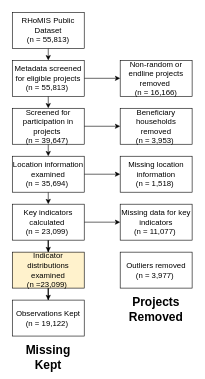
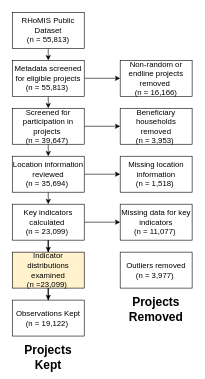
node "Location information examined(n = 35,694)": label "Location information examined(n = 35,694)" -> "Location information reviewed(n = 35,694)"
node "Missing Kept": label "Missing Kept" -> "Projects Kept"
